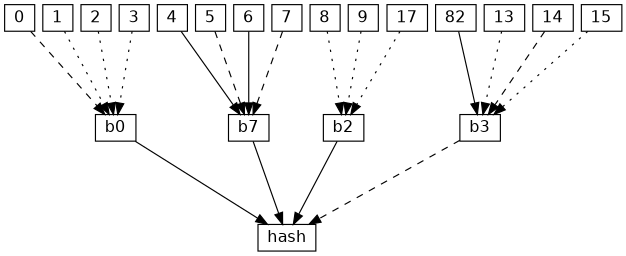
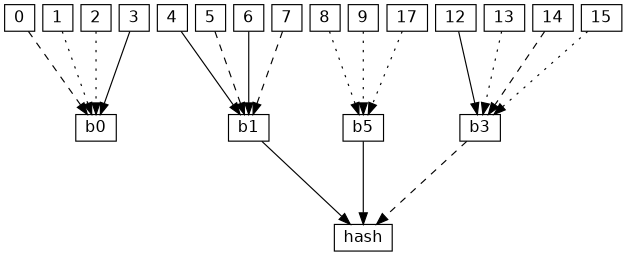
node "82": label "82" -> "12"
edge "3" -> "b0": style dotted -> solid
node "b7": label "b7" -> "b1"
node "b2": label "b2" -> "b5"
edge "b0" -> "hash": removed
